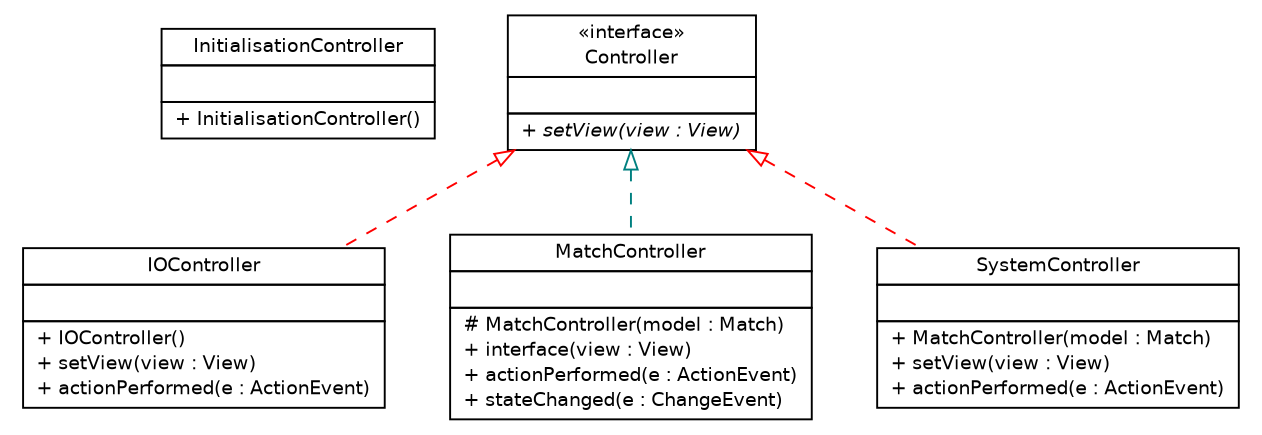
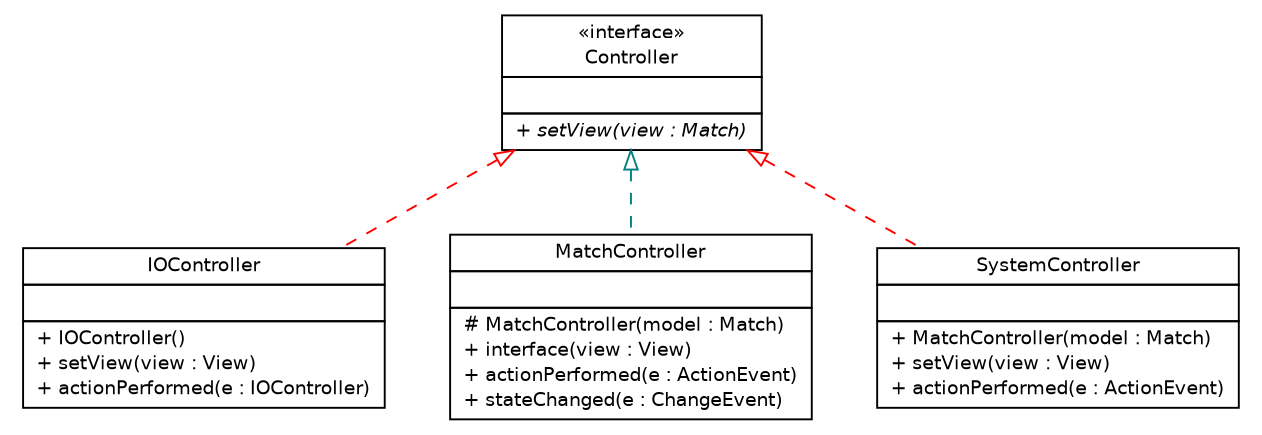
node "InitialisationController": removed
node "Controller": text "+ setView(view : View)" -> "+ setView(view : Match)"
node "IOController": text "+ actionPerformed(e : ActionEvent)" -> "+ actionPerformed(e : IOController)"
